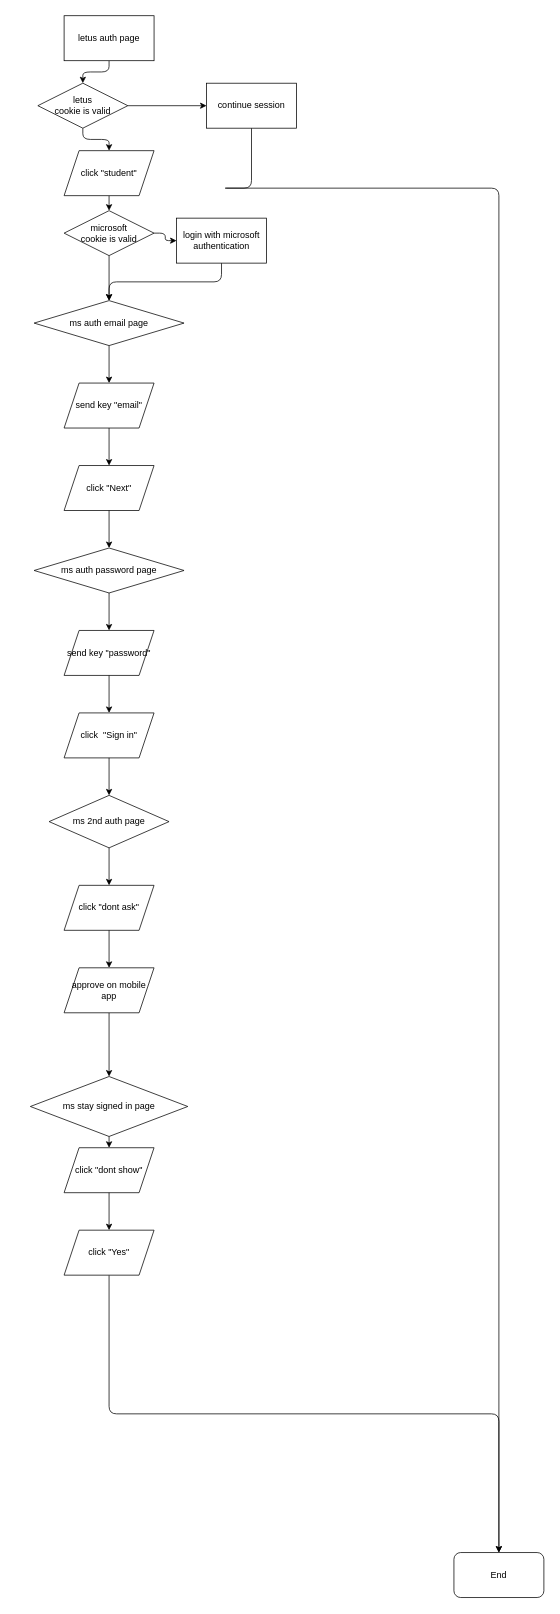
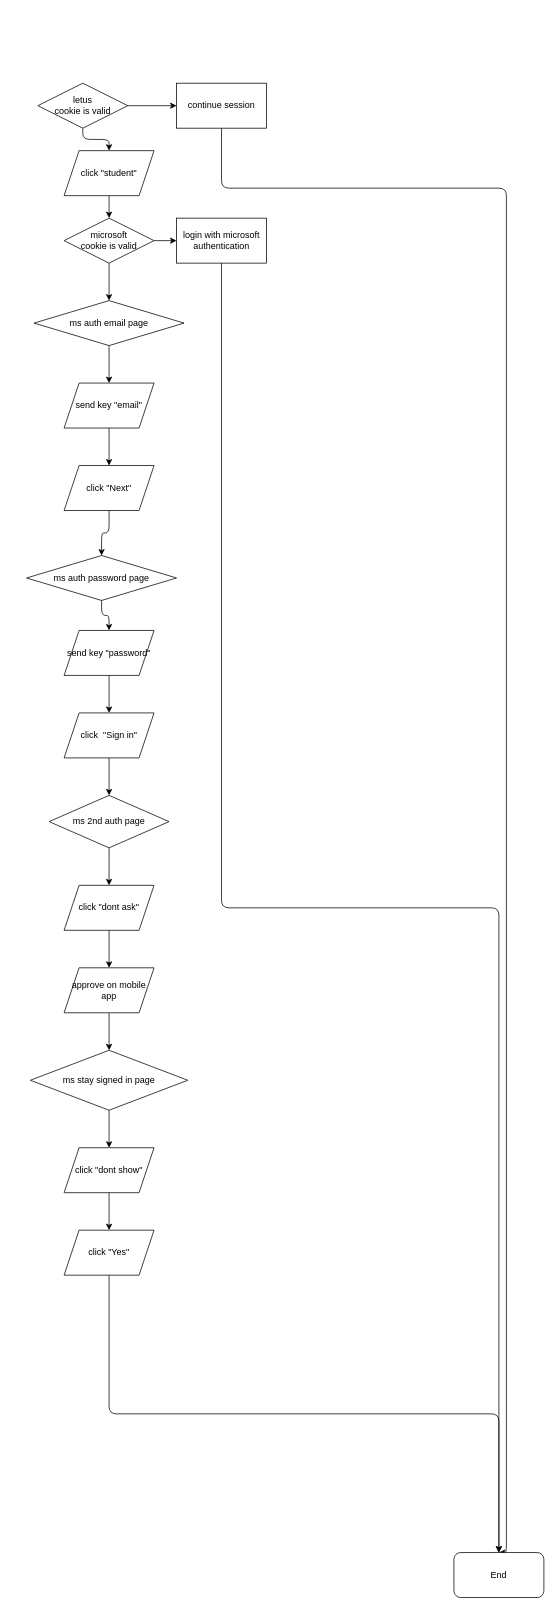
node "letus auth page": removed
edge "letus auth page" -> "letus cookie is valid": removed
node "continue session": moved (252, 105) -> (222, 105)
node "microsoft cookie is valid": moved (109, 233) -> (109, 240)
edge "login with microsoft authentication" -> "ms auth email page": now "login with microsoft authentication" -> "End"
node "ms auth password page": moved (109, 570) -> (102, 578)
node "ms stay signed in page": moved (109, 1107) -> (109, 1080)
